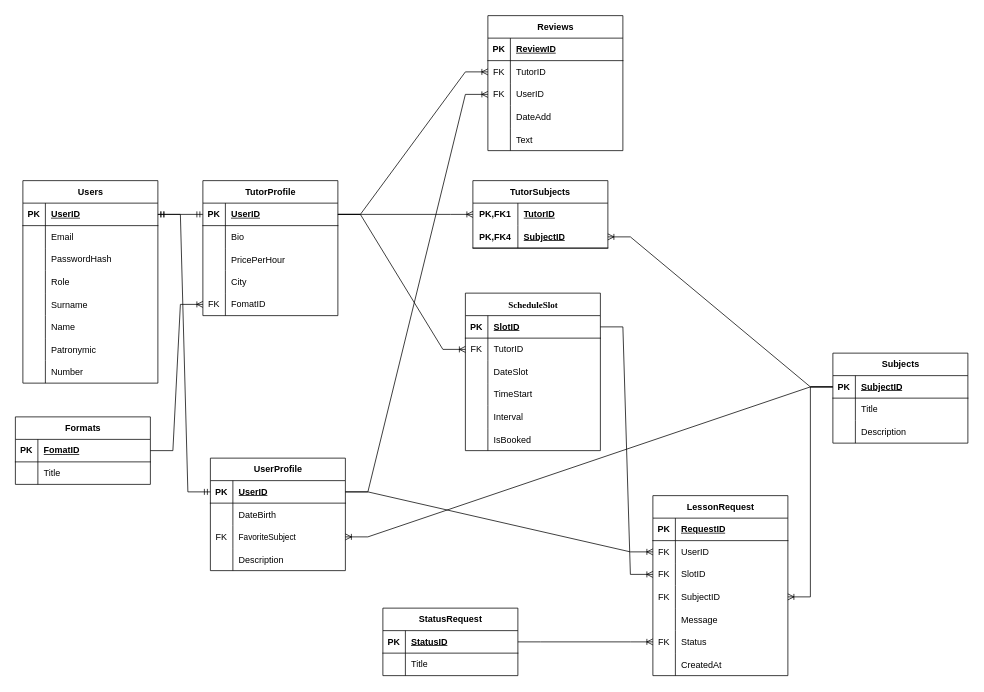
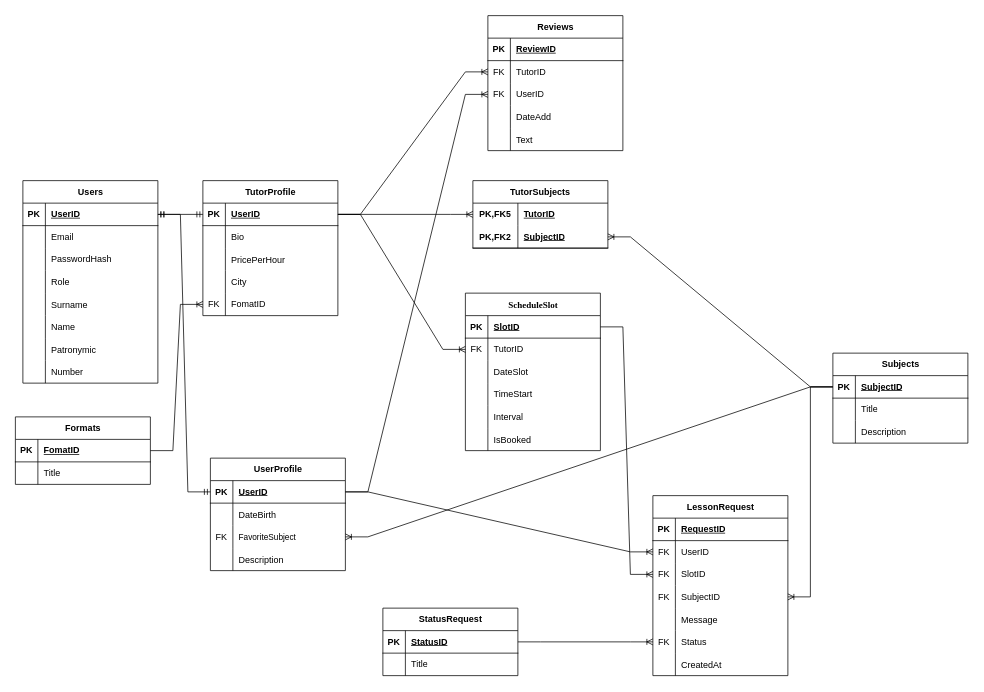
node "PK,FK1": label "PK,FK1" -> "PK,FK5"
node "PK,FK4": label "PK,FK4" -> "PK,FK2"
